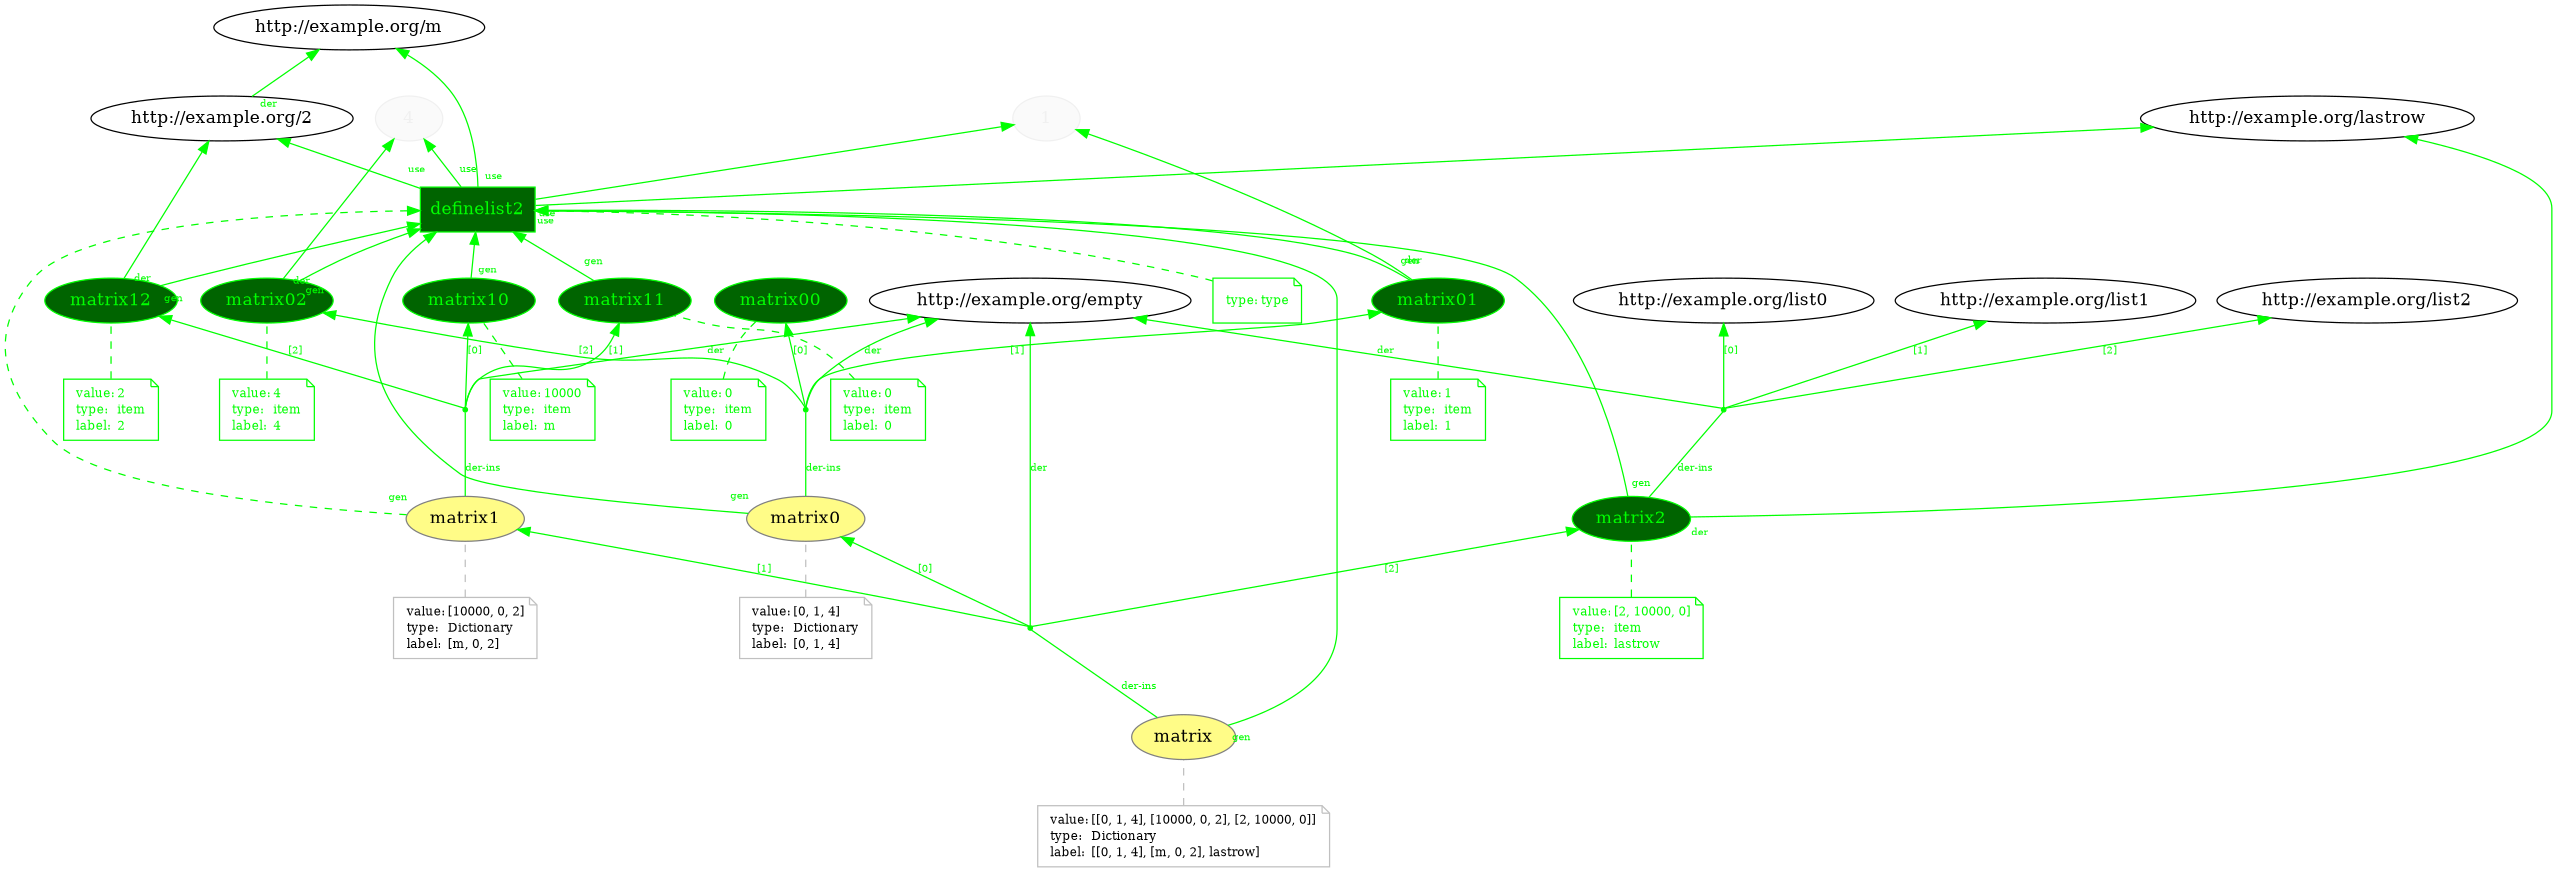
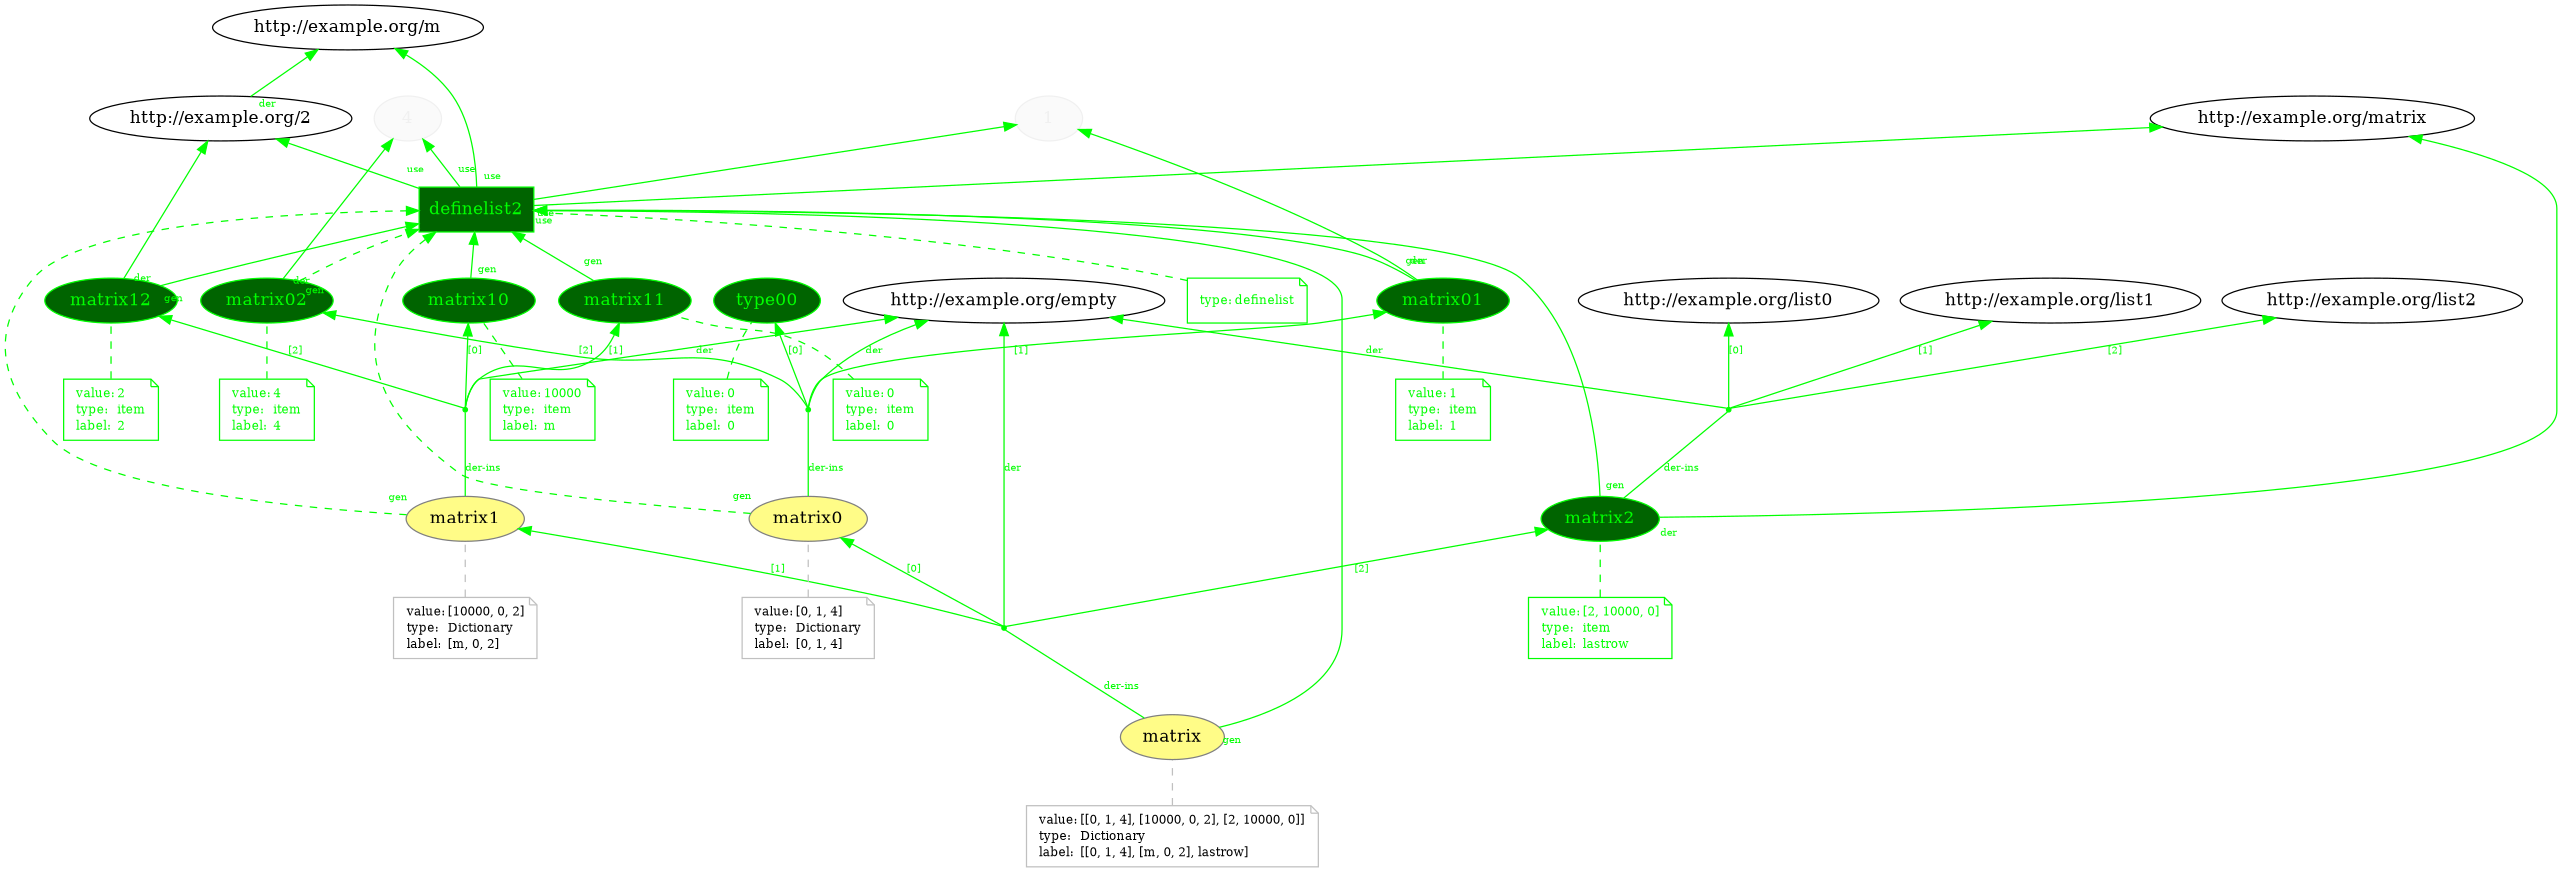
node "http://example.org/lastrow": label "http://example.org/lastrow" -> "http://example.org/matrix"
edge "matrix02" -> "definelist2": style solid -> dashed
node "matrix00": label "matrix00" -> "type00"
node "type:": text "type" -> "definelist"
edge "matrix0" -> "definelist2": style solid -> dashed
